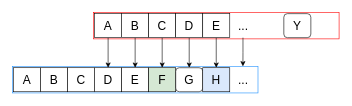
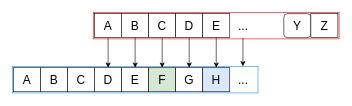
node "Z": added
node "G": shape rounded rectangle -> rectangle
